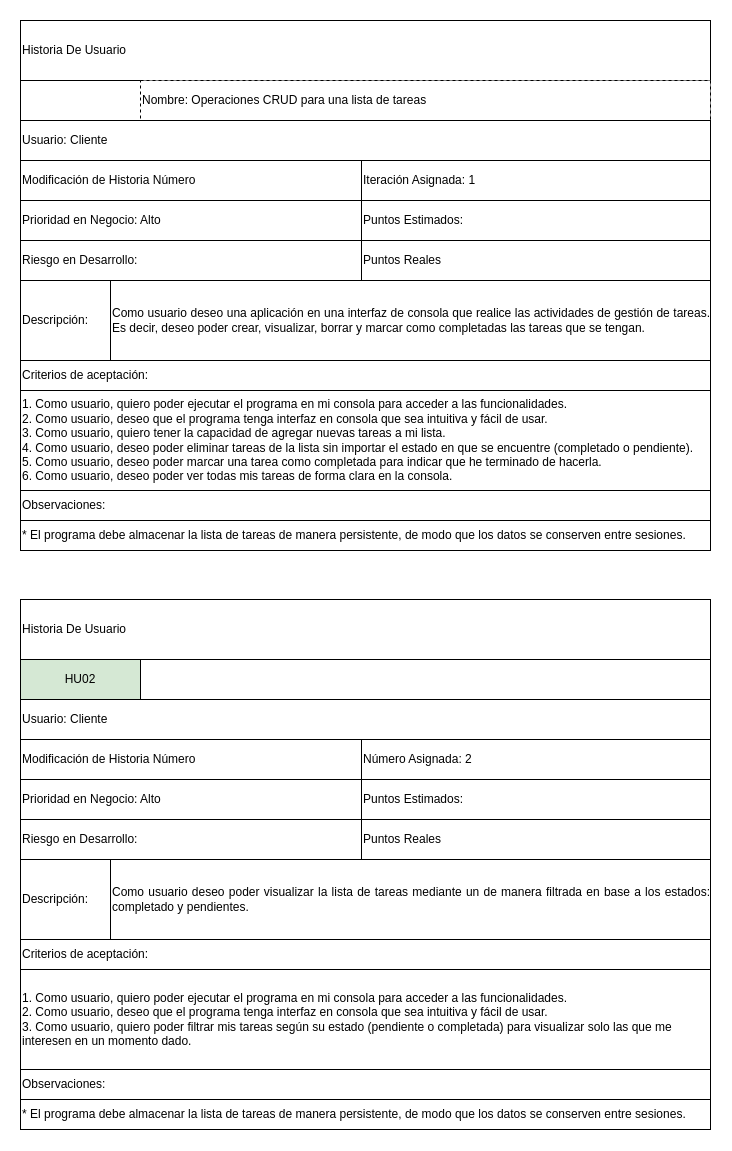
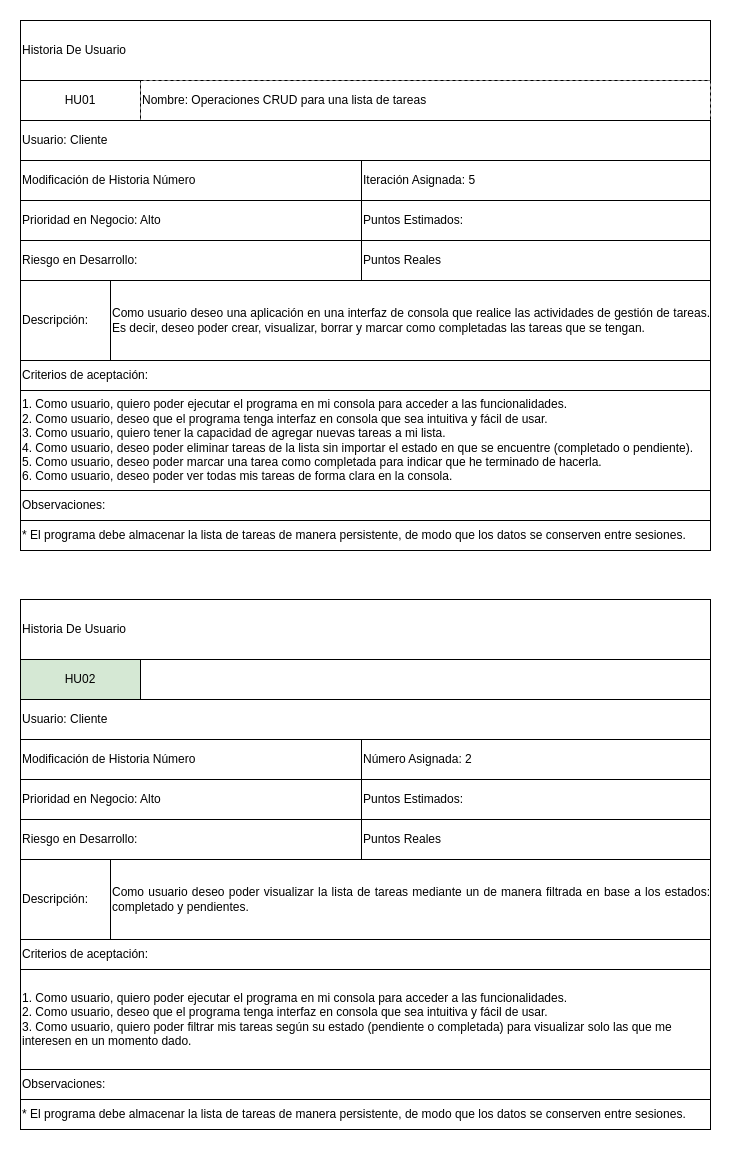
node "HU01": added
node "Iteración Asignada: 1": label "Iteración Asignada: 1" -> "Iteración Asignada: 5"
